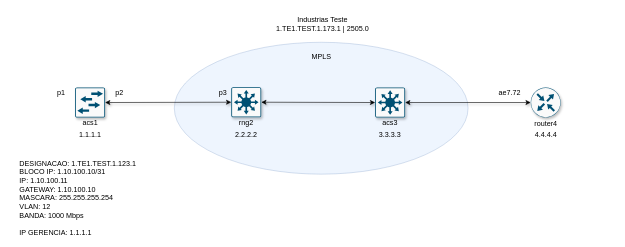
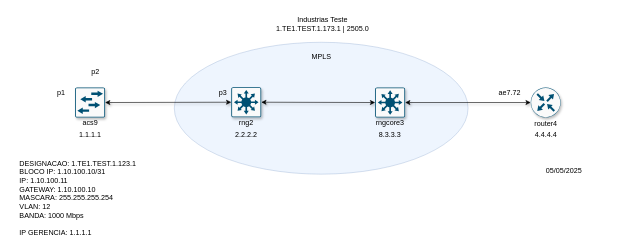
node "p2": moved (141, 93) -> (117, 72)
node "acs1": label "acs1" -> "acs9"
node "acs3": label "acs3" -> "rngcore3"
node "3.3.3.3": label "3.3.3.3" -> "8.3.3.3"
node "05/05/2025": added
